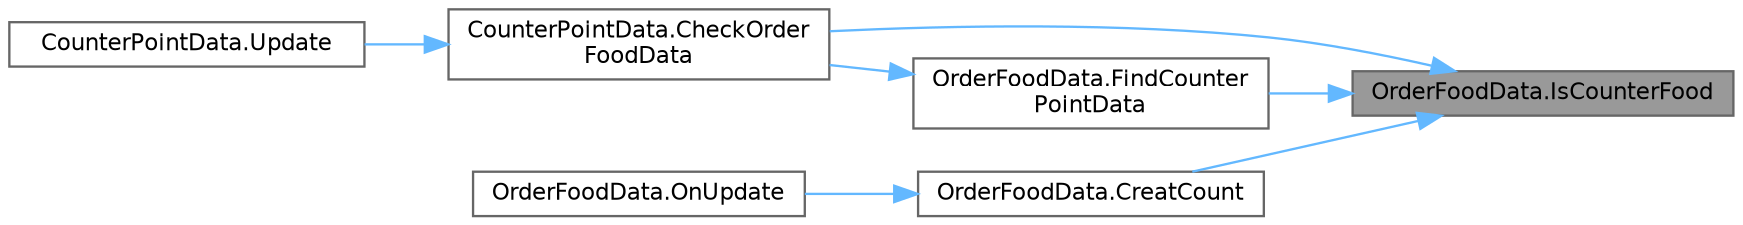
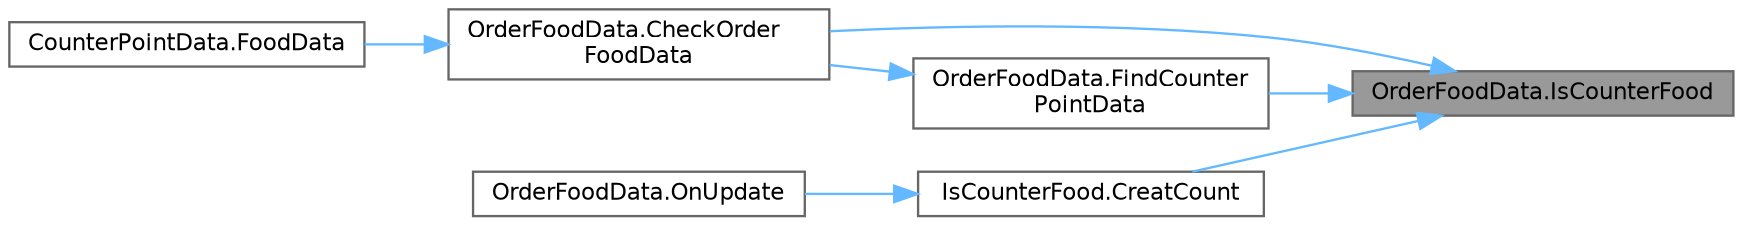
node "CounterPointData.Update": label "CounterPointData.Update" -> "CounterPointData.FoodData"
node "CounterPointData.CheckOrder FoodData": label "CounterPointData.CheckOrder FoodData" -> "OrderFoodData.CheckOrder FoodData"
node "OrderFoodData.CreatCount": label "OrderFoodData.CreatCount" -> "IsCounterFood.CreatCount"
